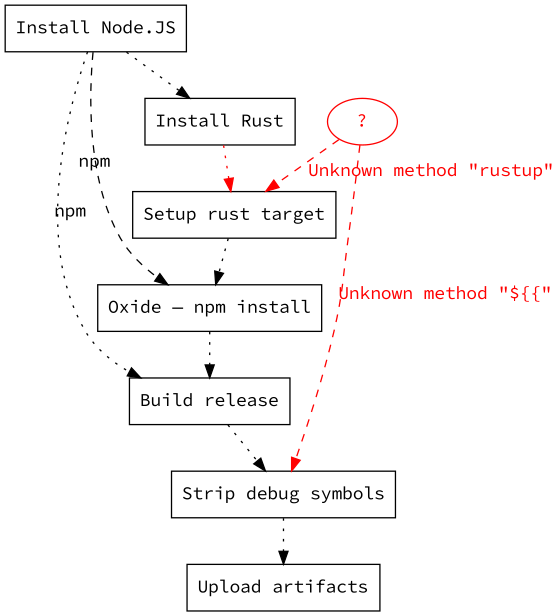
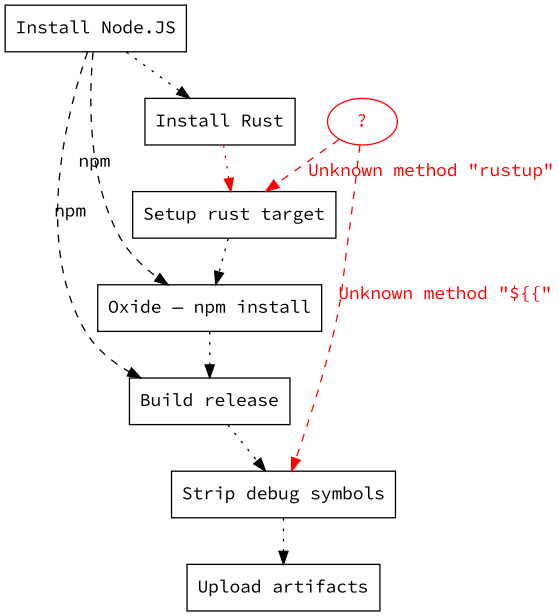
edge "Install Node.JS" -> "Build release": style dotted -> dashed
